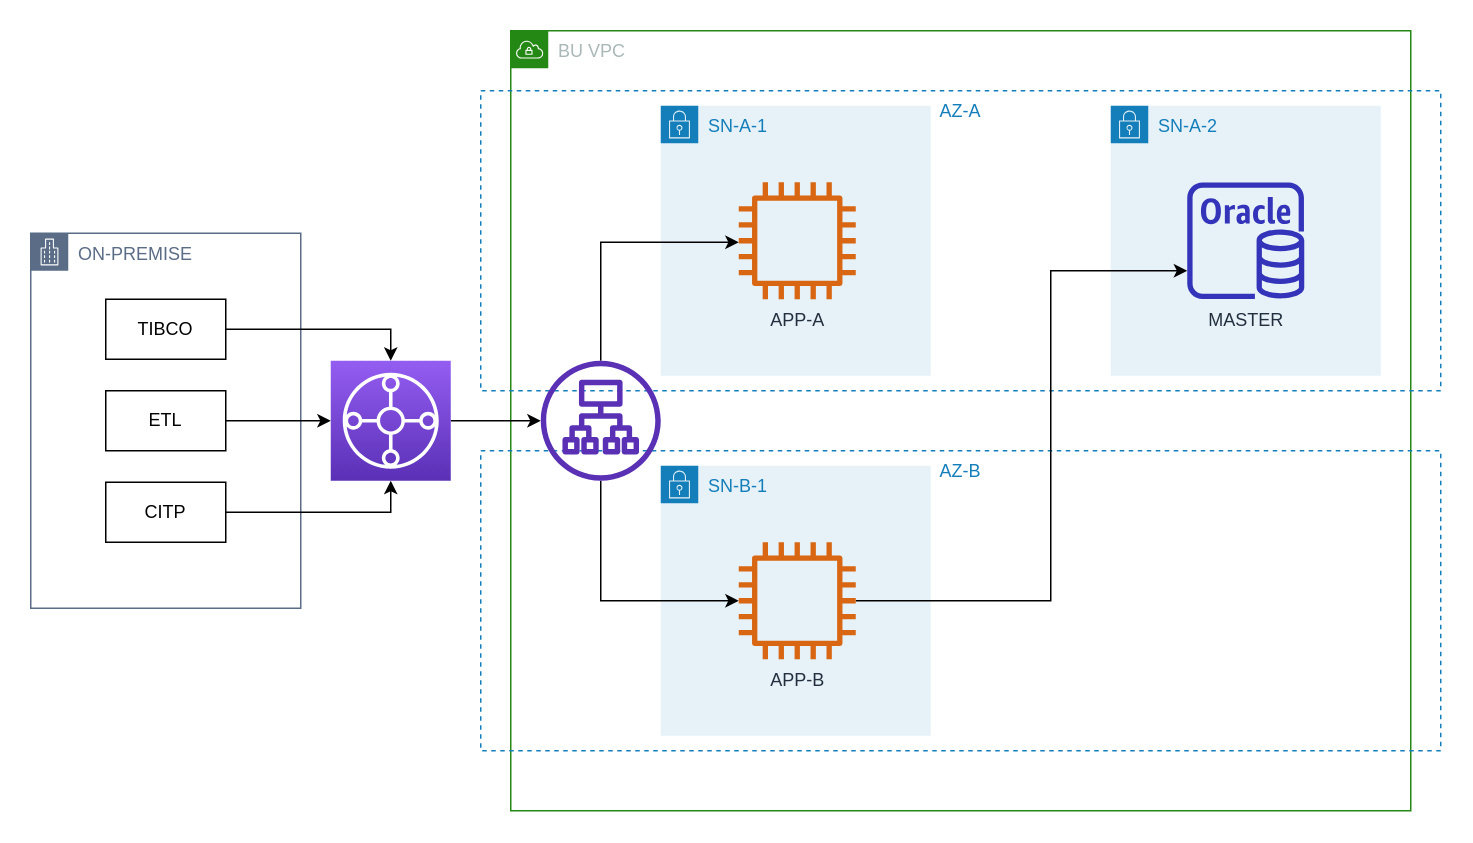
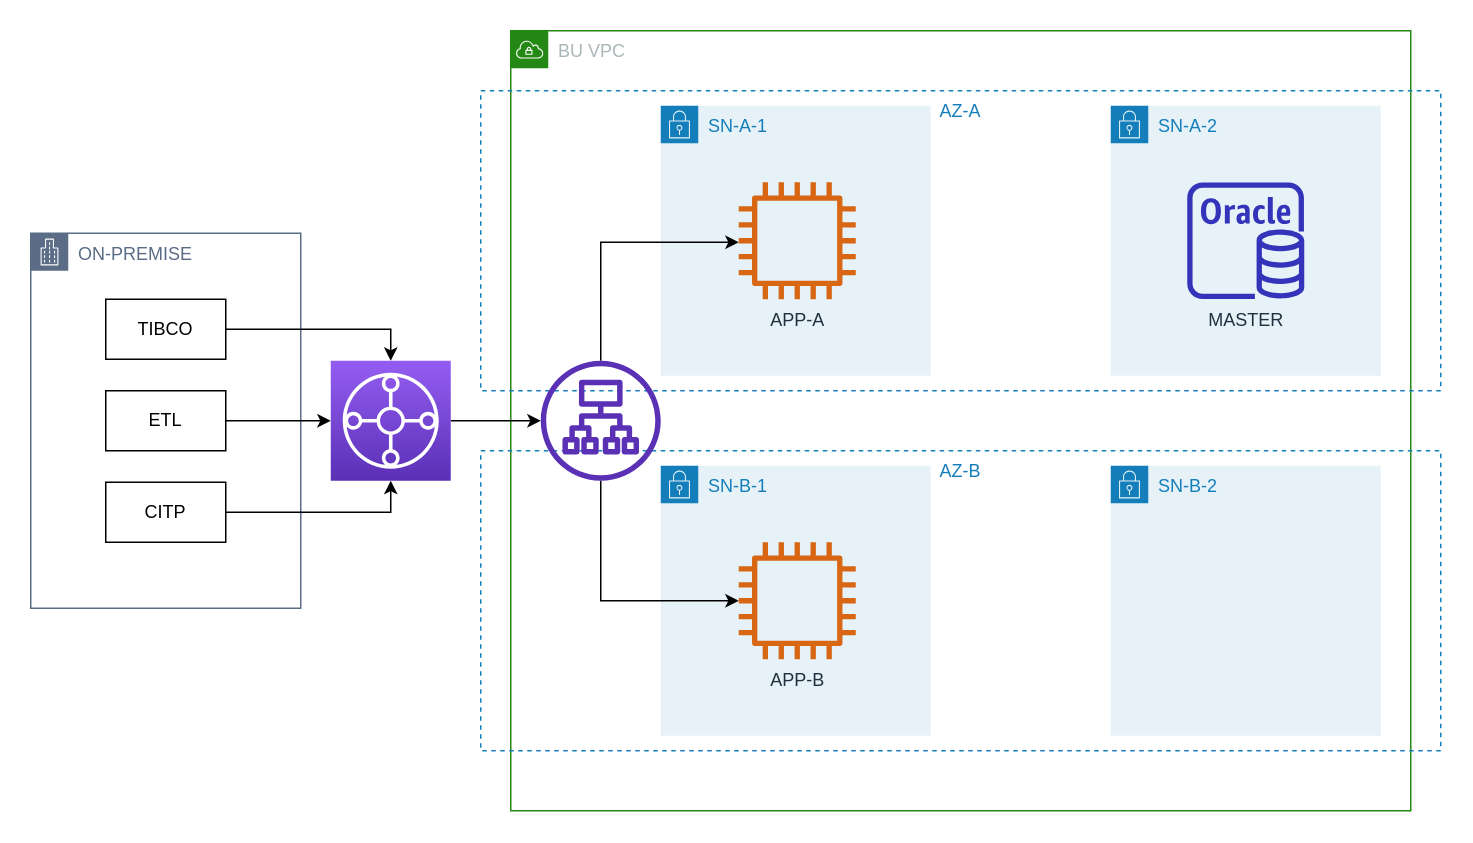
edge "APP-B" -> "MASTER": removed
node "SN-B-2": added
